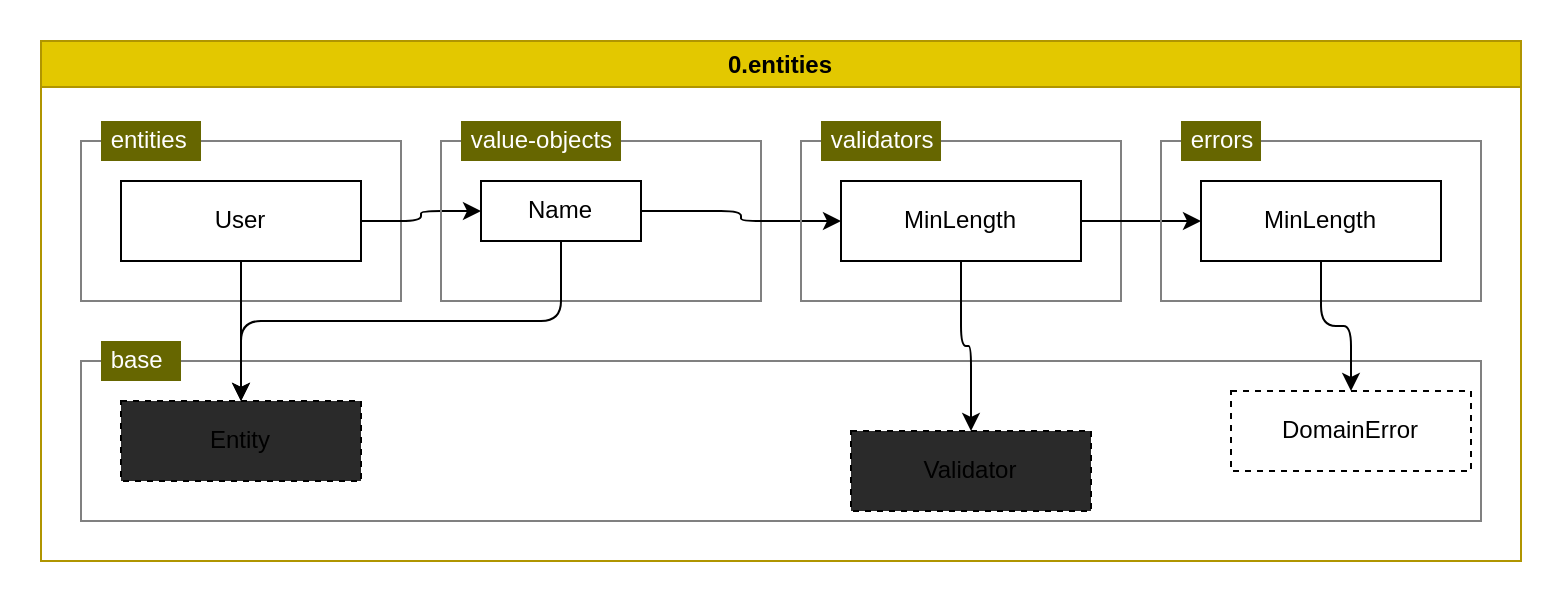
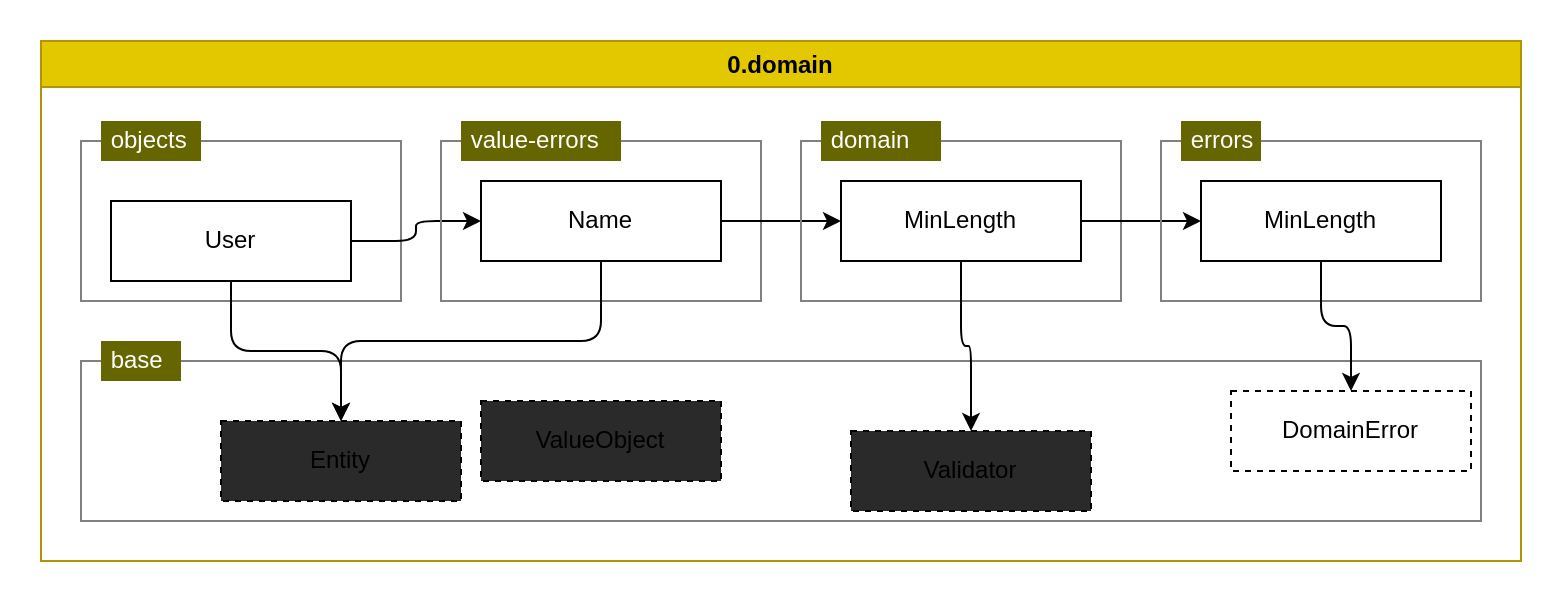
node "0.entities": label "0.entities" -> "0.domain"
node "entities": label "entities" -> "objects"
node "value-objects": label "value-objects" -> "value-errors"
node "validators": label "validators" -> "domain"
node "Name": size 160x60 -> 240x80
node "User": moved (241, 221) -> (231, 241)
node "Entity": moved (241, 441) -> (341, 461)
node "ValueObject": added
